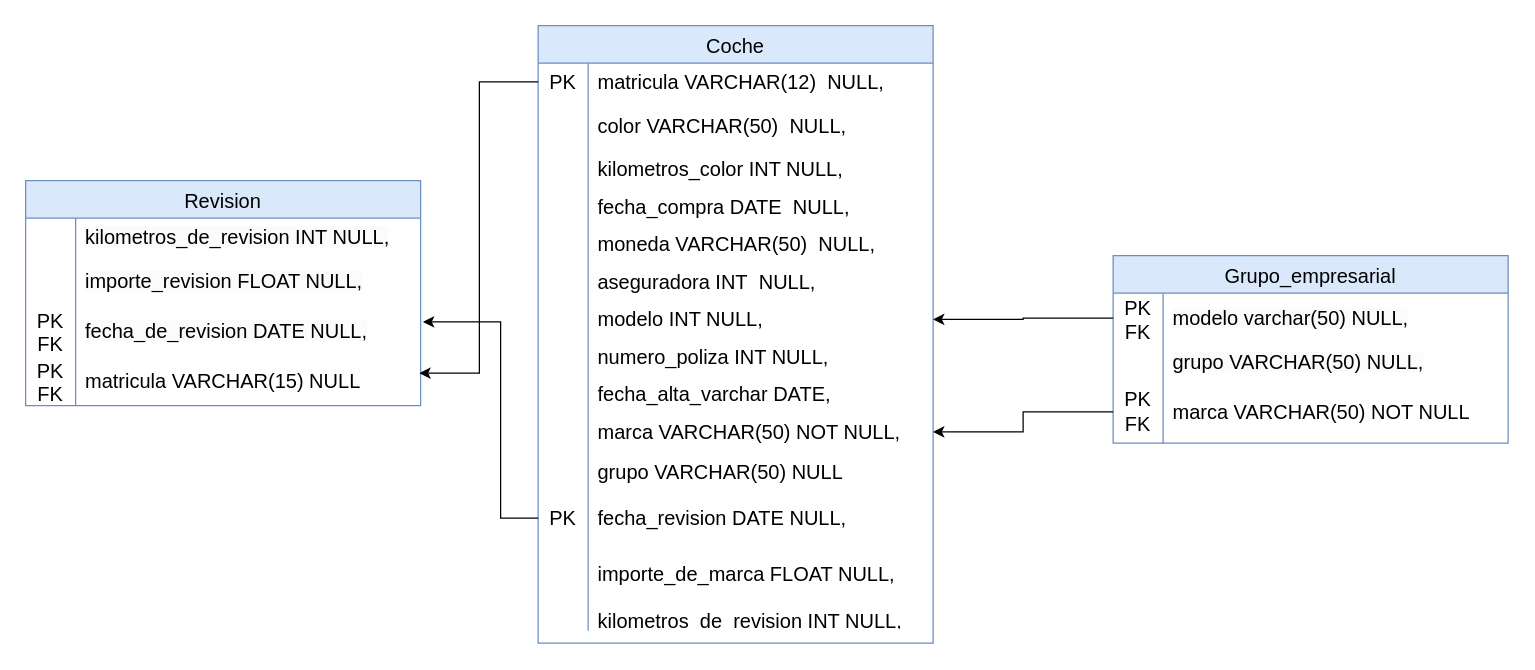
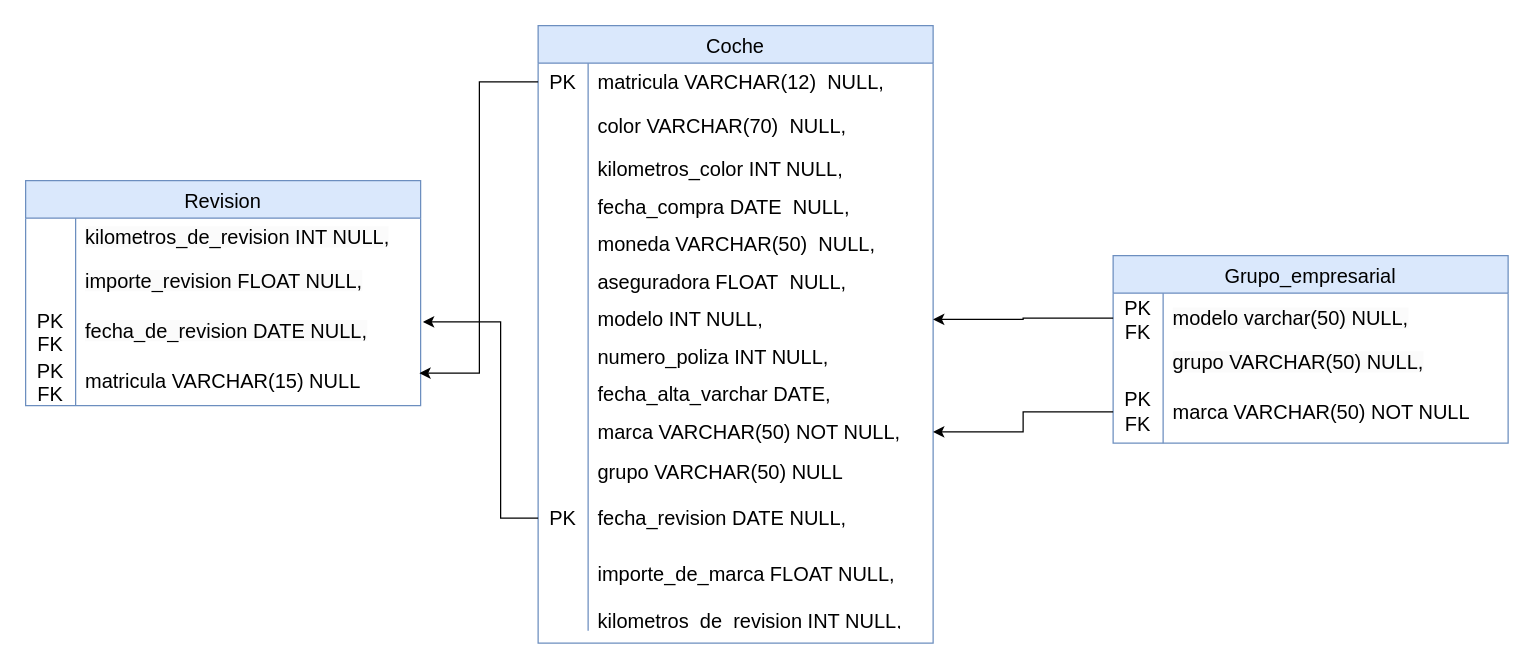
node "color VARCHAR(50) NULL,": label "color VARCHAR(50) NULL," -> "color VARCHAR(70) NULL,"
node "aseguradora INT NULL,": label "aseguradora INT NULL," -> "aseguradora FLOAT NULL,"
